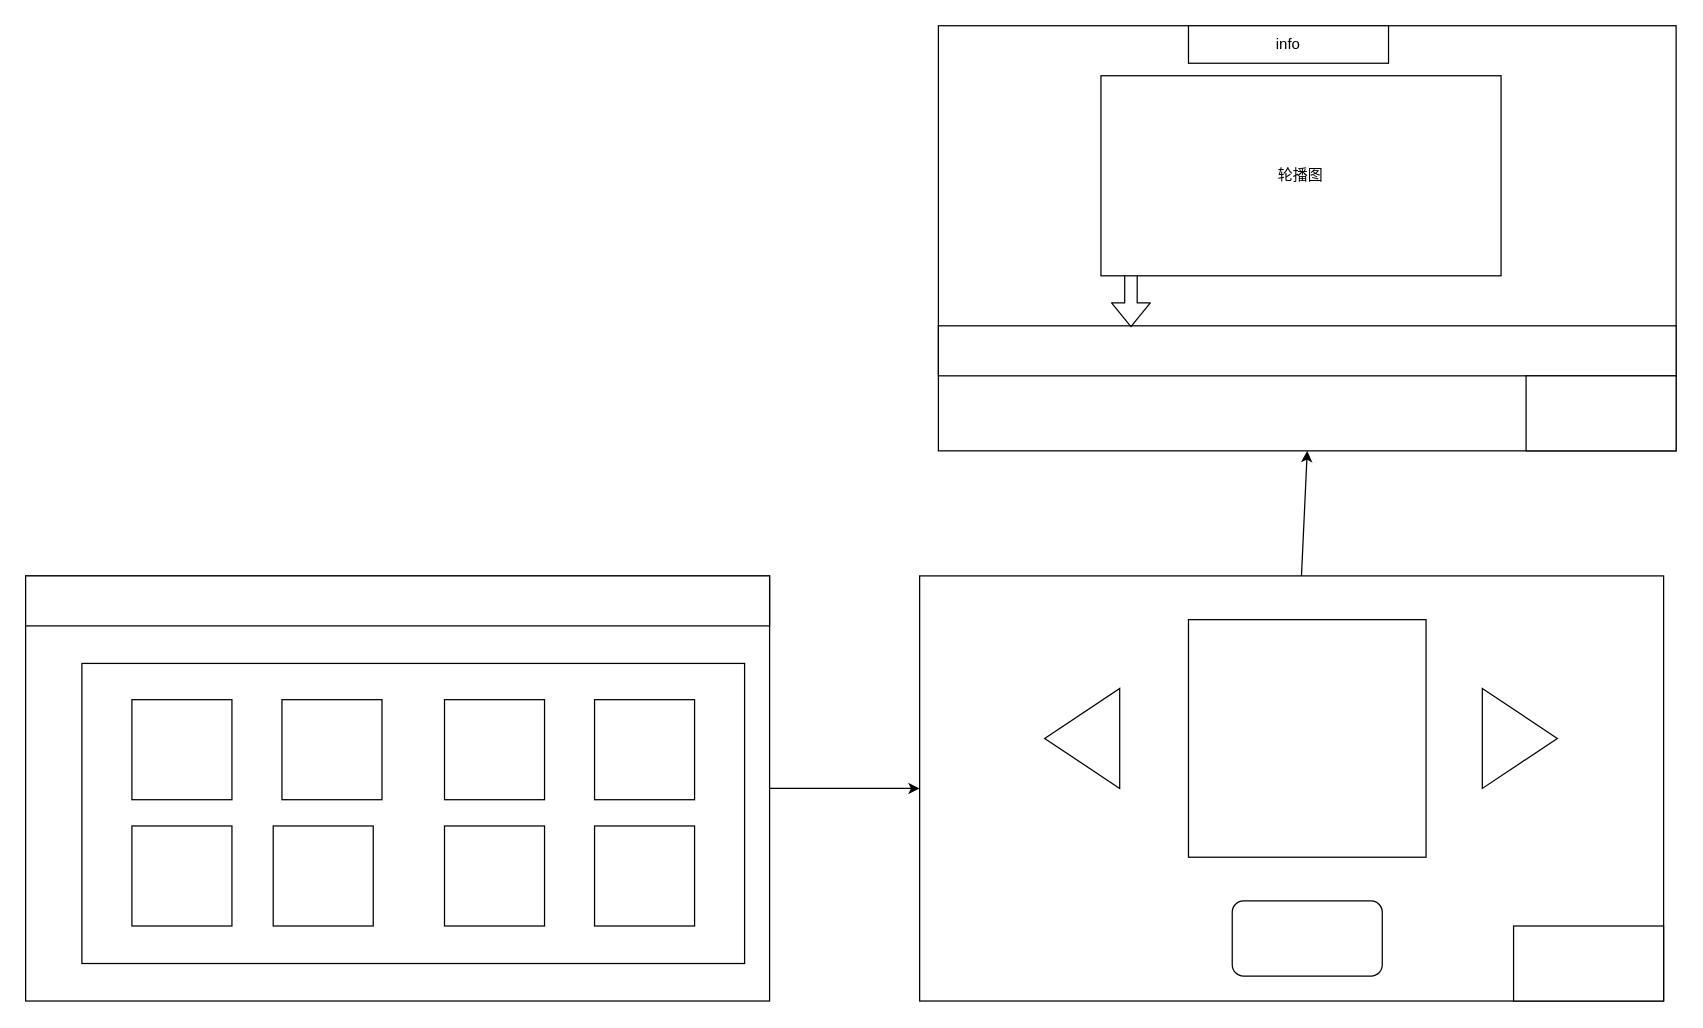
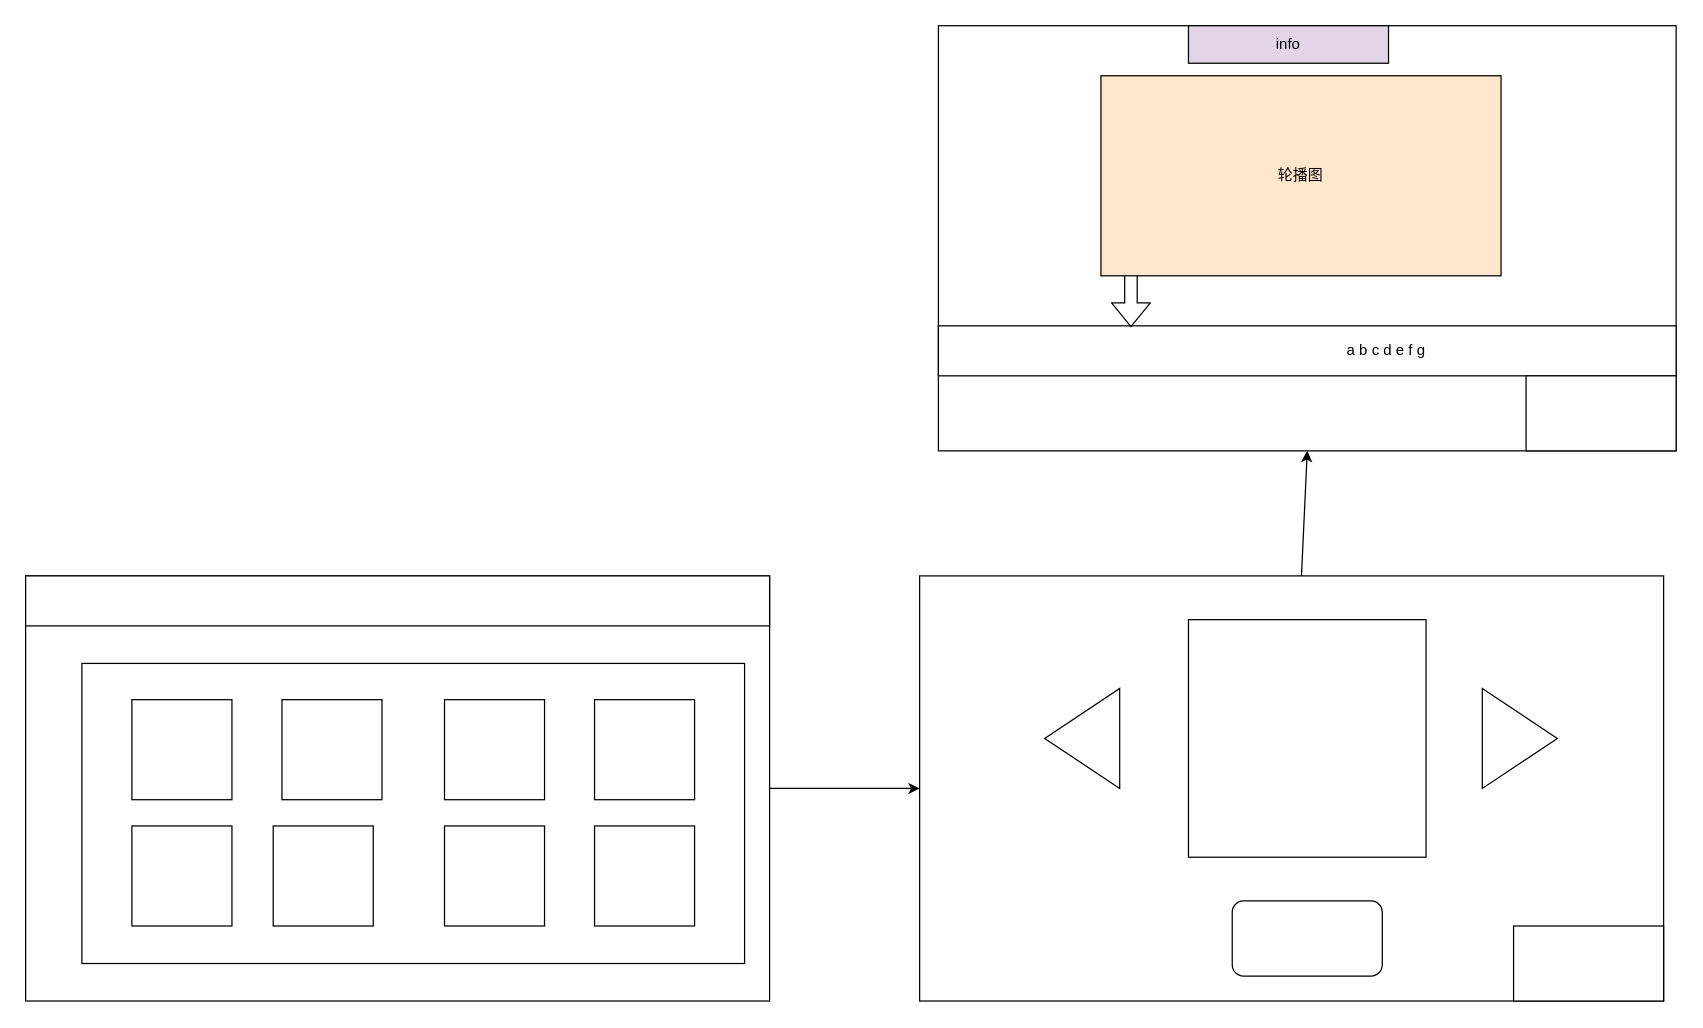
node "info": fillcolor #ffffff -> #e1d5e7
node "轮播图": fillcolor #ffffff -> #ffe6cc
node "a b c d e f g": added
